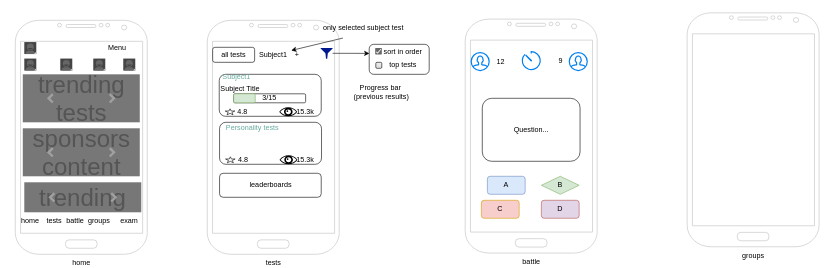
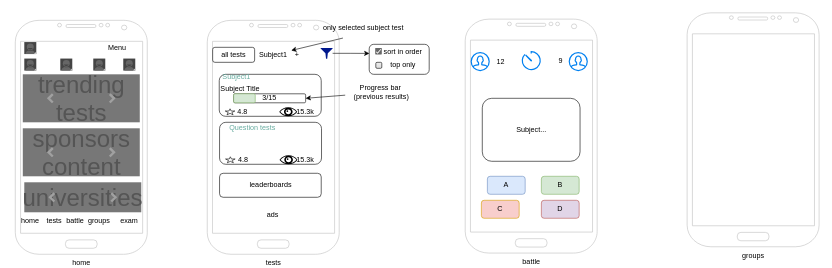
node "top tests": label "top tests" -> "top only"
edge "Progress bar (previous results)" -> "3/15": added
node "Personality tests": label "Personality tests" -> "Question tests"
node "Question...": label "Question..." -> "Subject..."
node "B": shape diamond -> rounded rectangle
node "trending": label "trending" -> "universities"
node "ads": added
